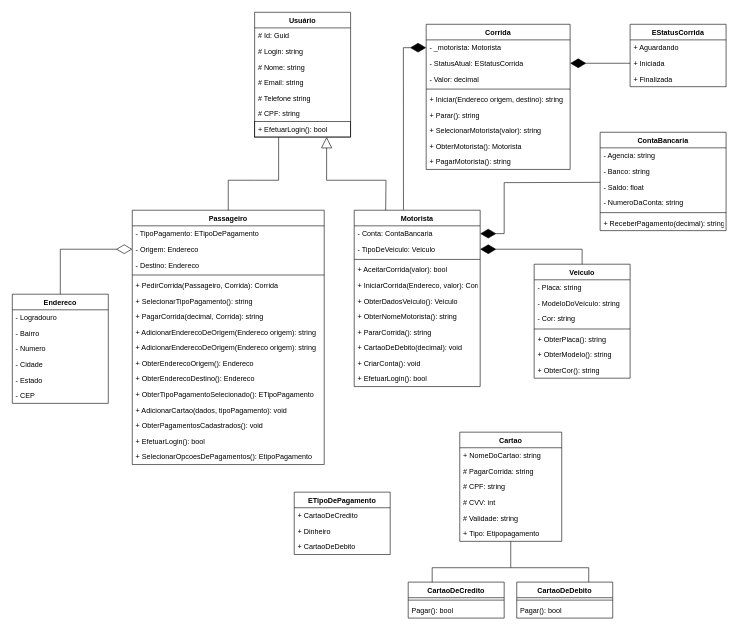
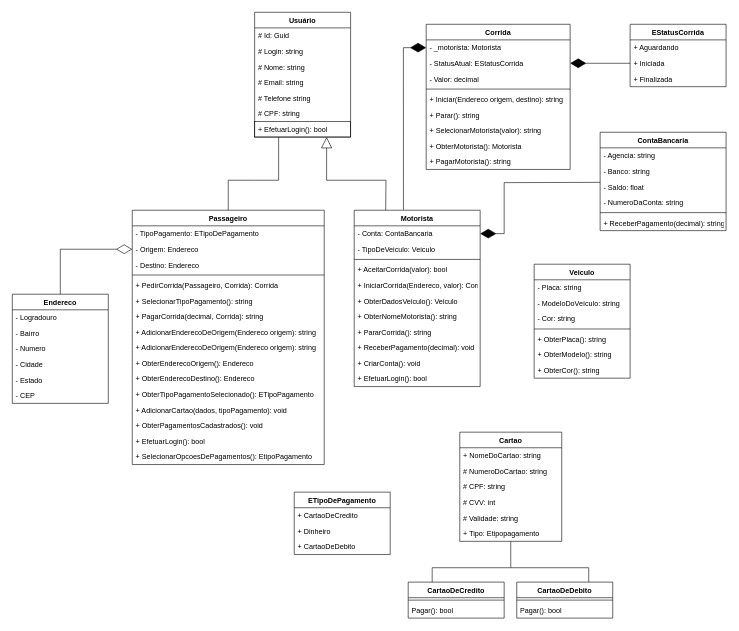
edge "Veiculo" -> "- TipoDeVeiculo: Veiculo": removed
node "+ CartaoDeDebito(decimal): void": label "+ CartaoDeDebito(decimal): void" -> "+ ReceberPagamento(decimal): void"
node "# PagarCorrida: string": label "# PagarCorrida: string" -> "# NumeroDoCartao: string"
